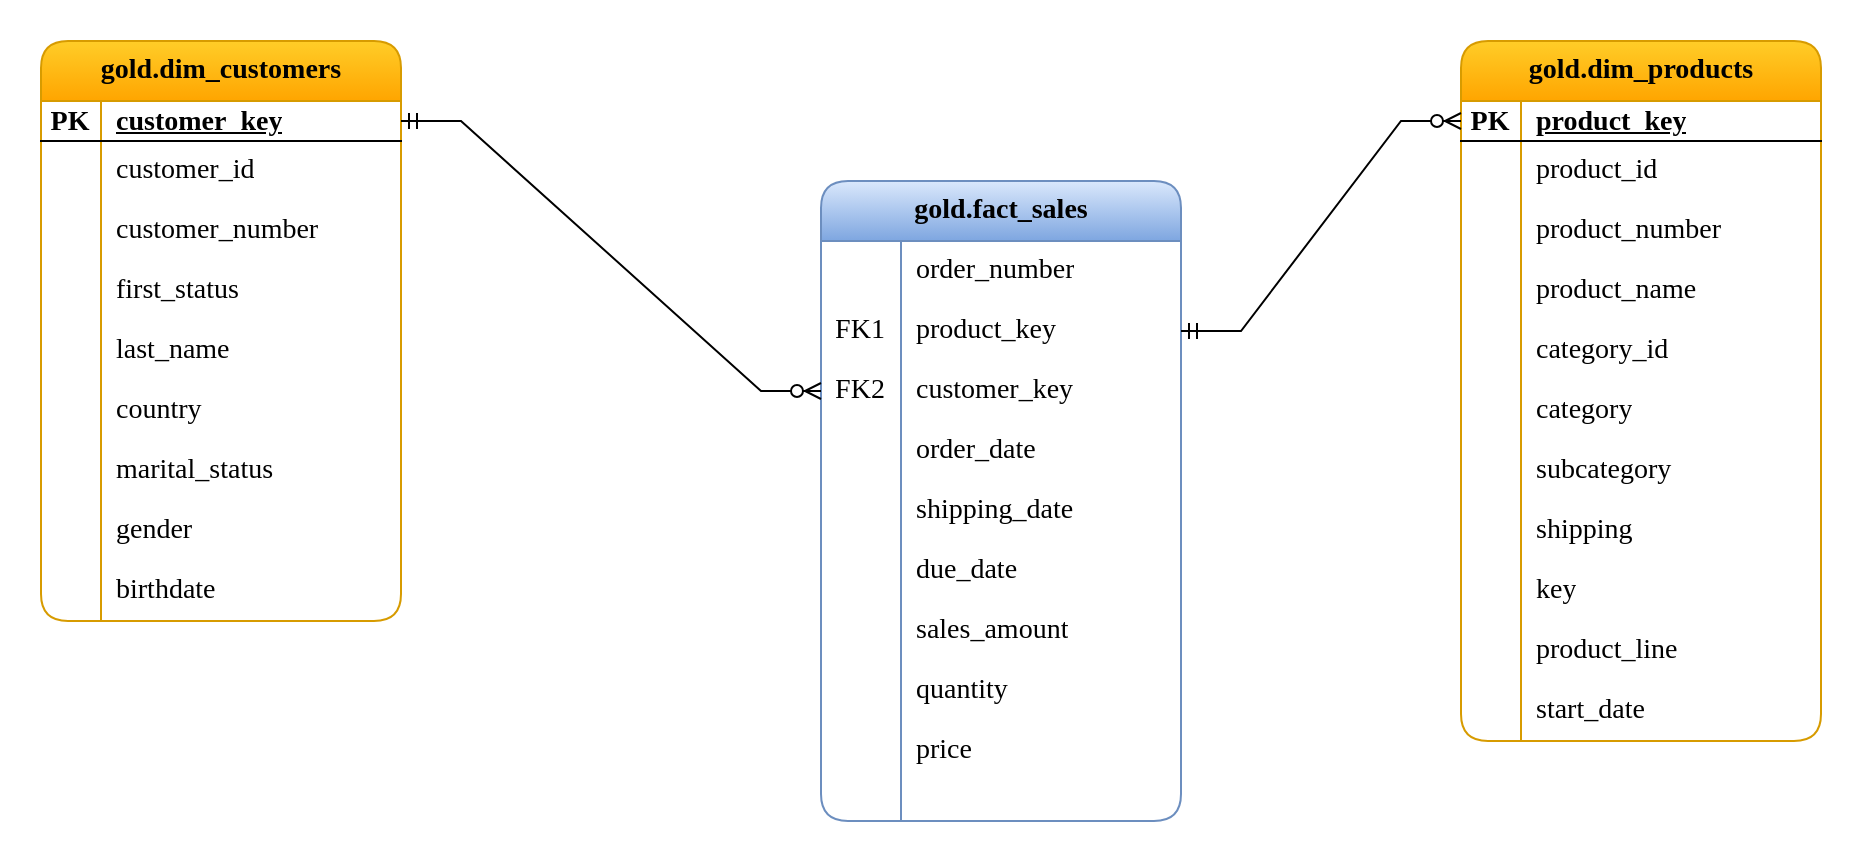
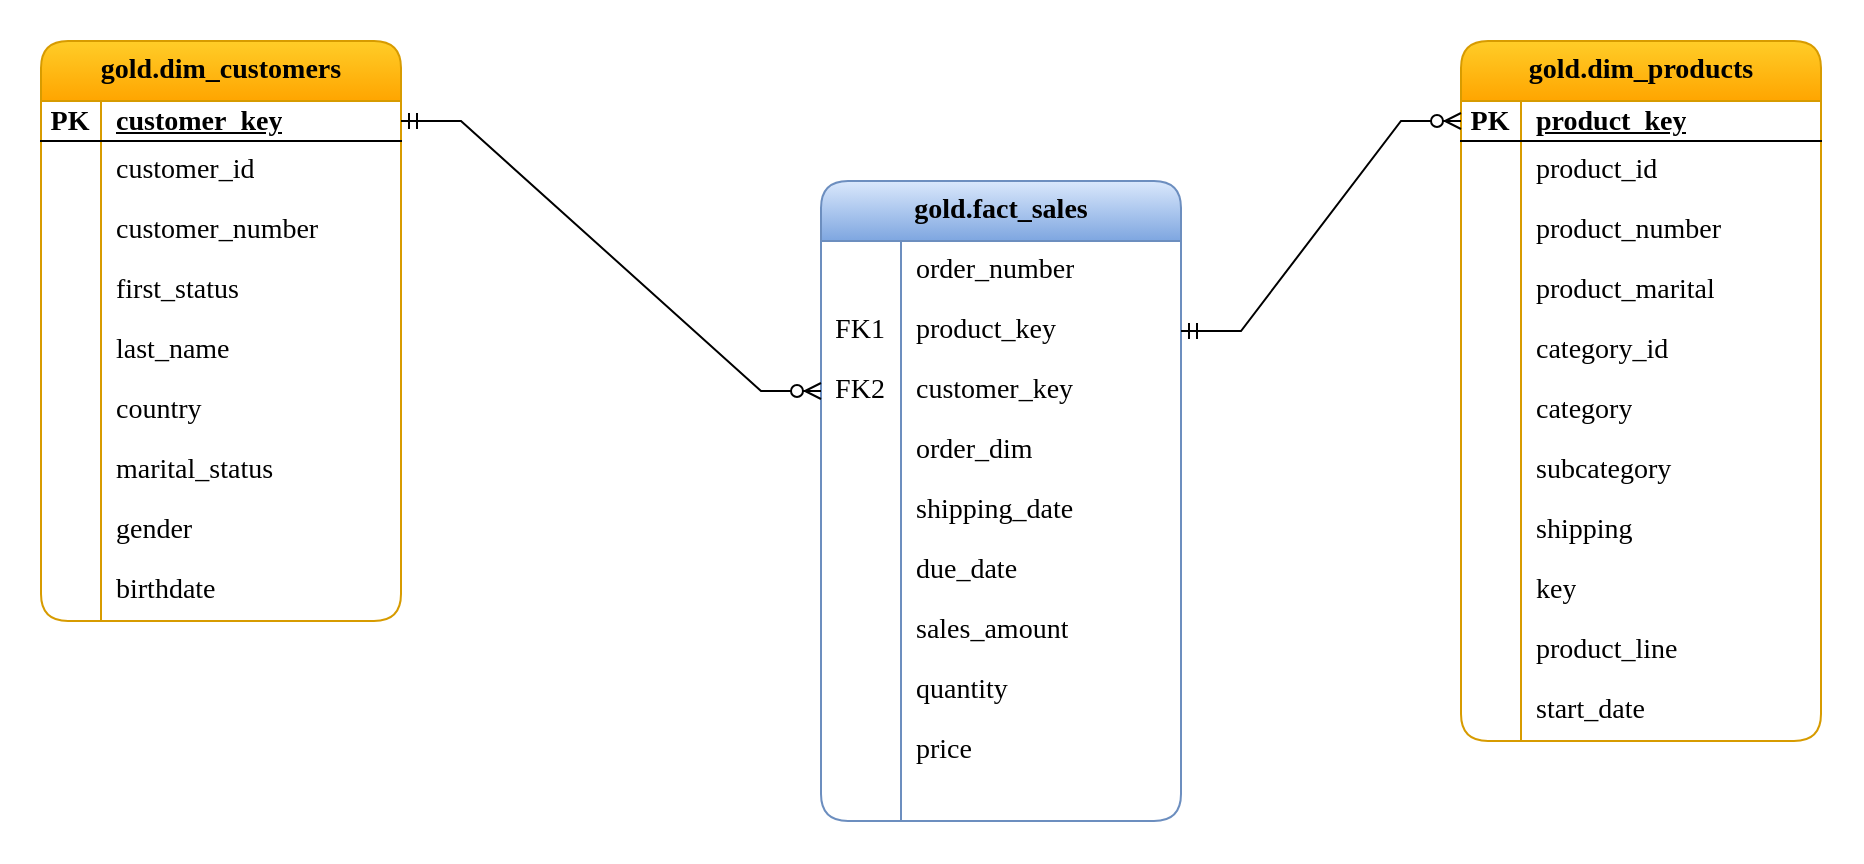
node "product_name": label "product_name" -> "product_marital"
node "order_date": label "order_date" -> "order_dim"
